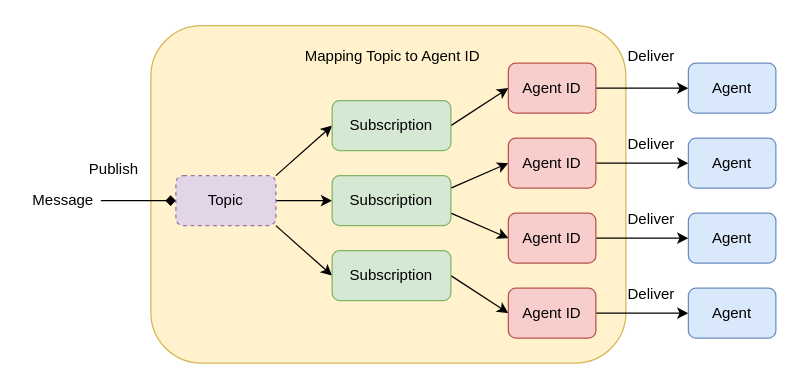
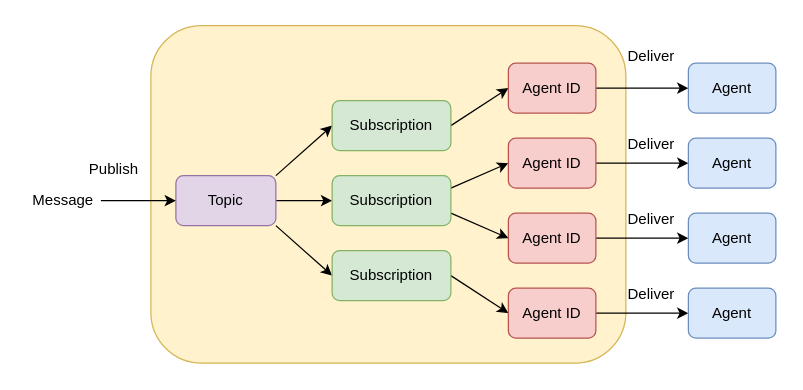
node "Mapping Topic to Agent ID": removed
edge "Message" -> "Topic": arrowhead diamond -> classic
node "Topic": style dashed -> solid
